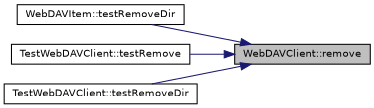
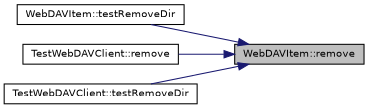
node "TestWebDAVClient::testRemove": label "TestWebDAVClient::testRemove" -> "TestWebDAVClient::remove"
node "WebDAVClient::remove": label "WebDAVClient::remove" -> "WebDAVItem::remove"
